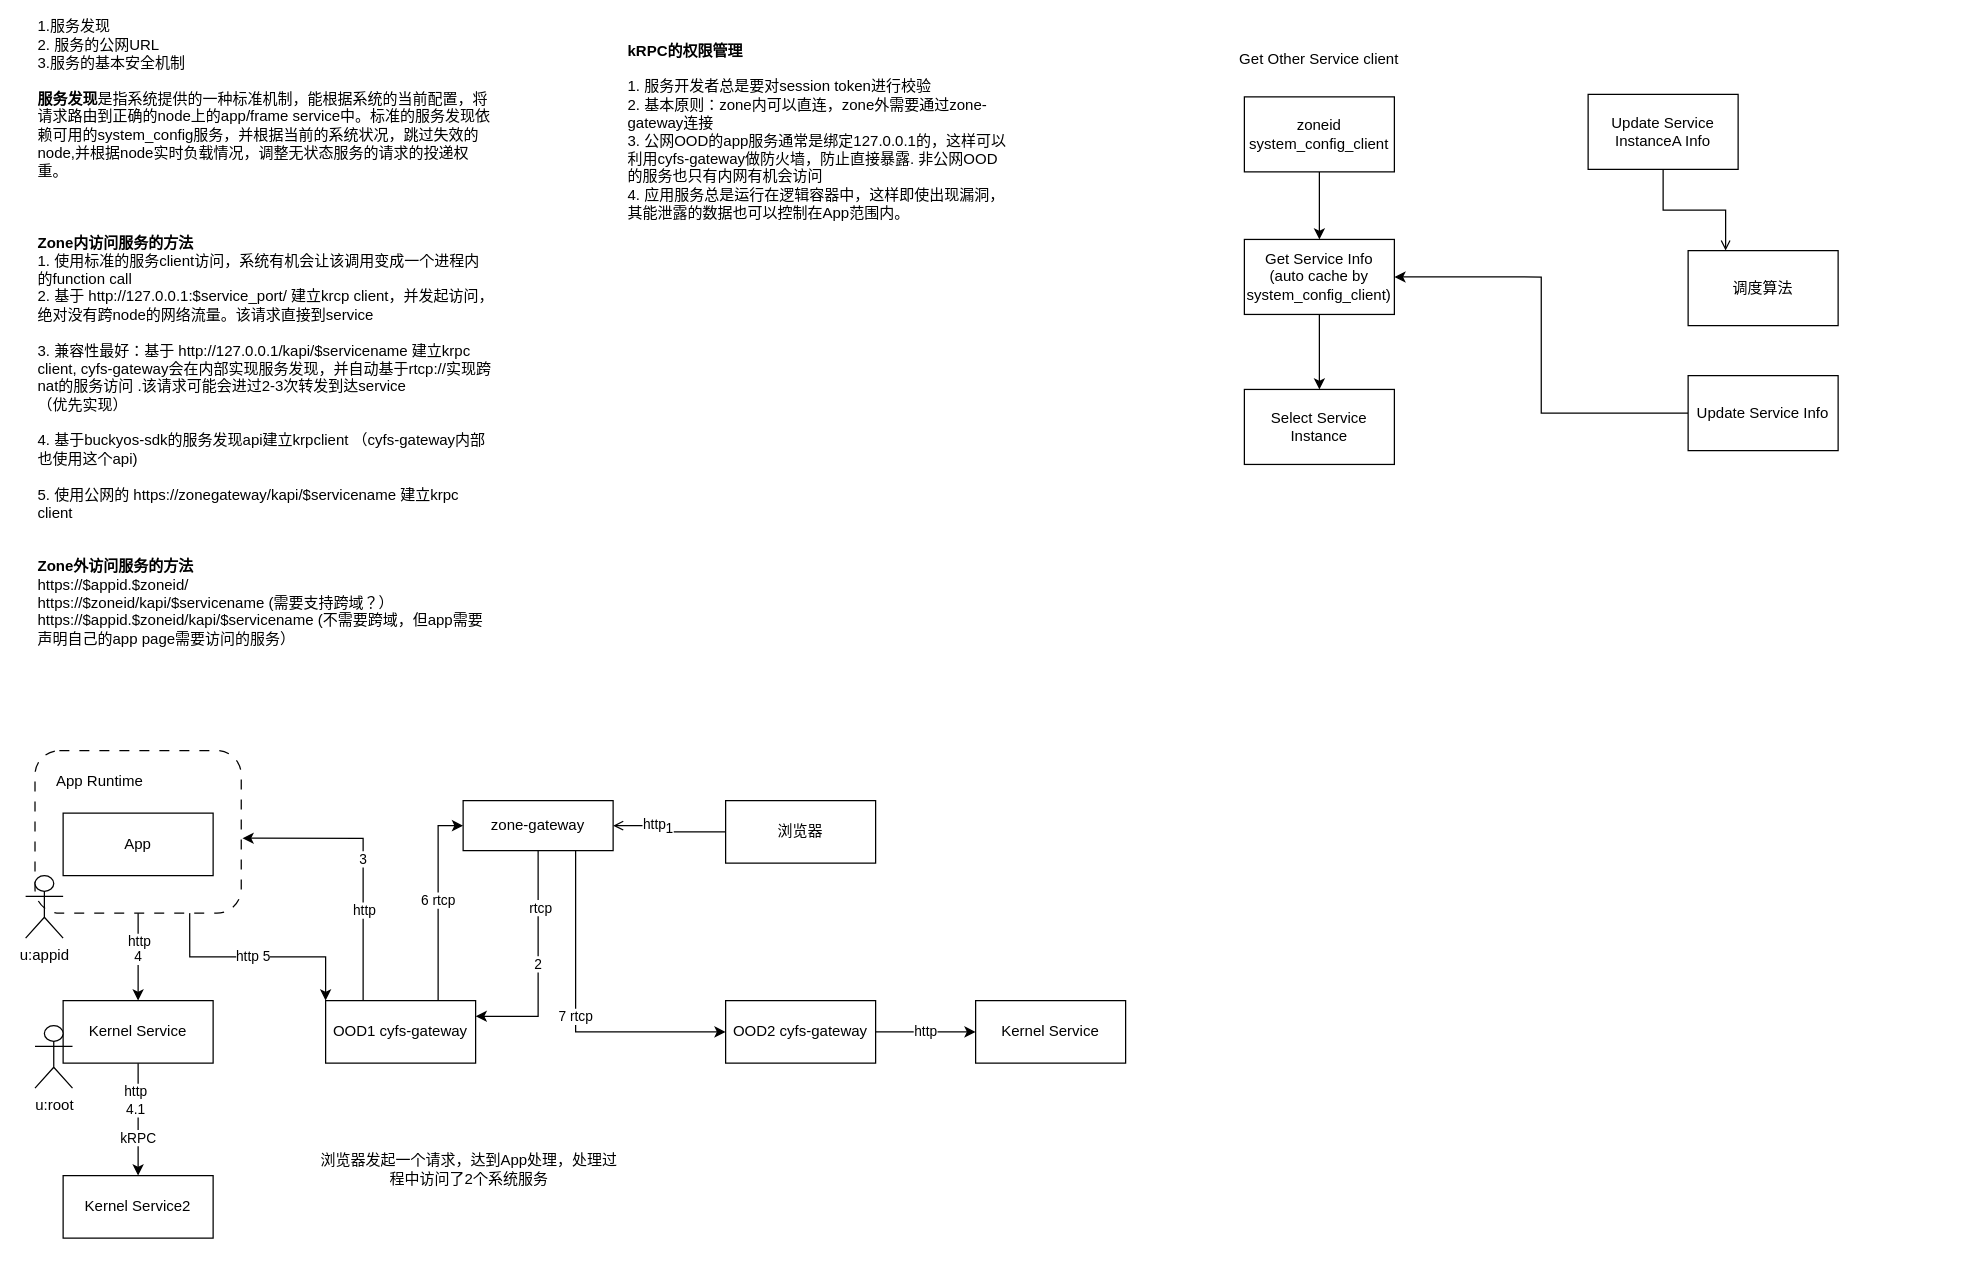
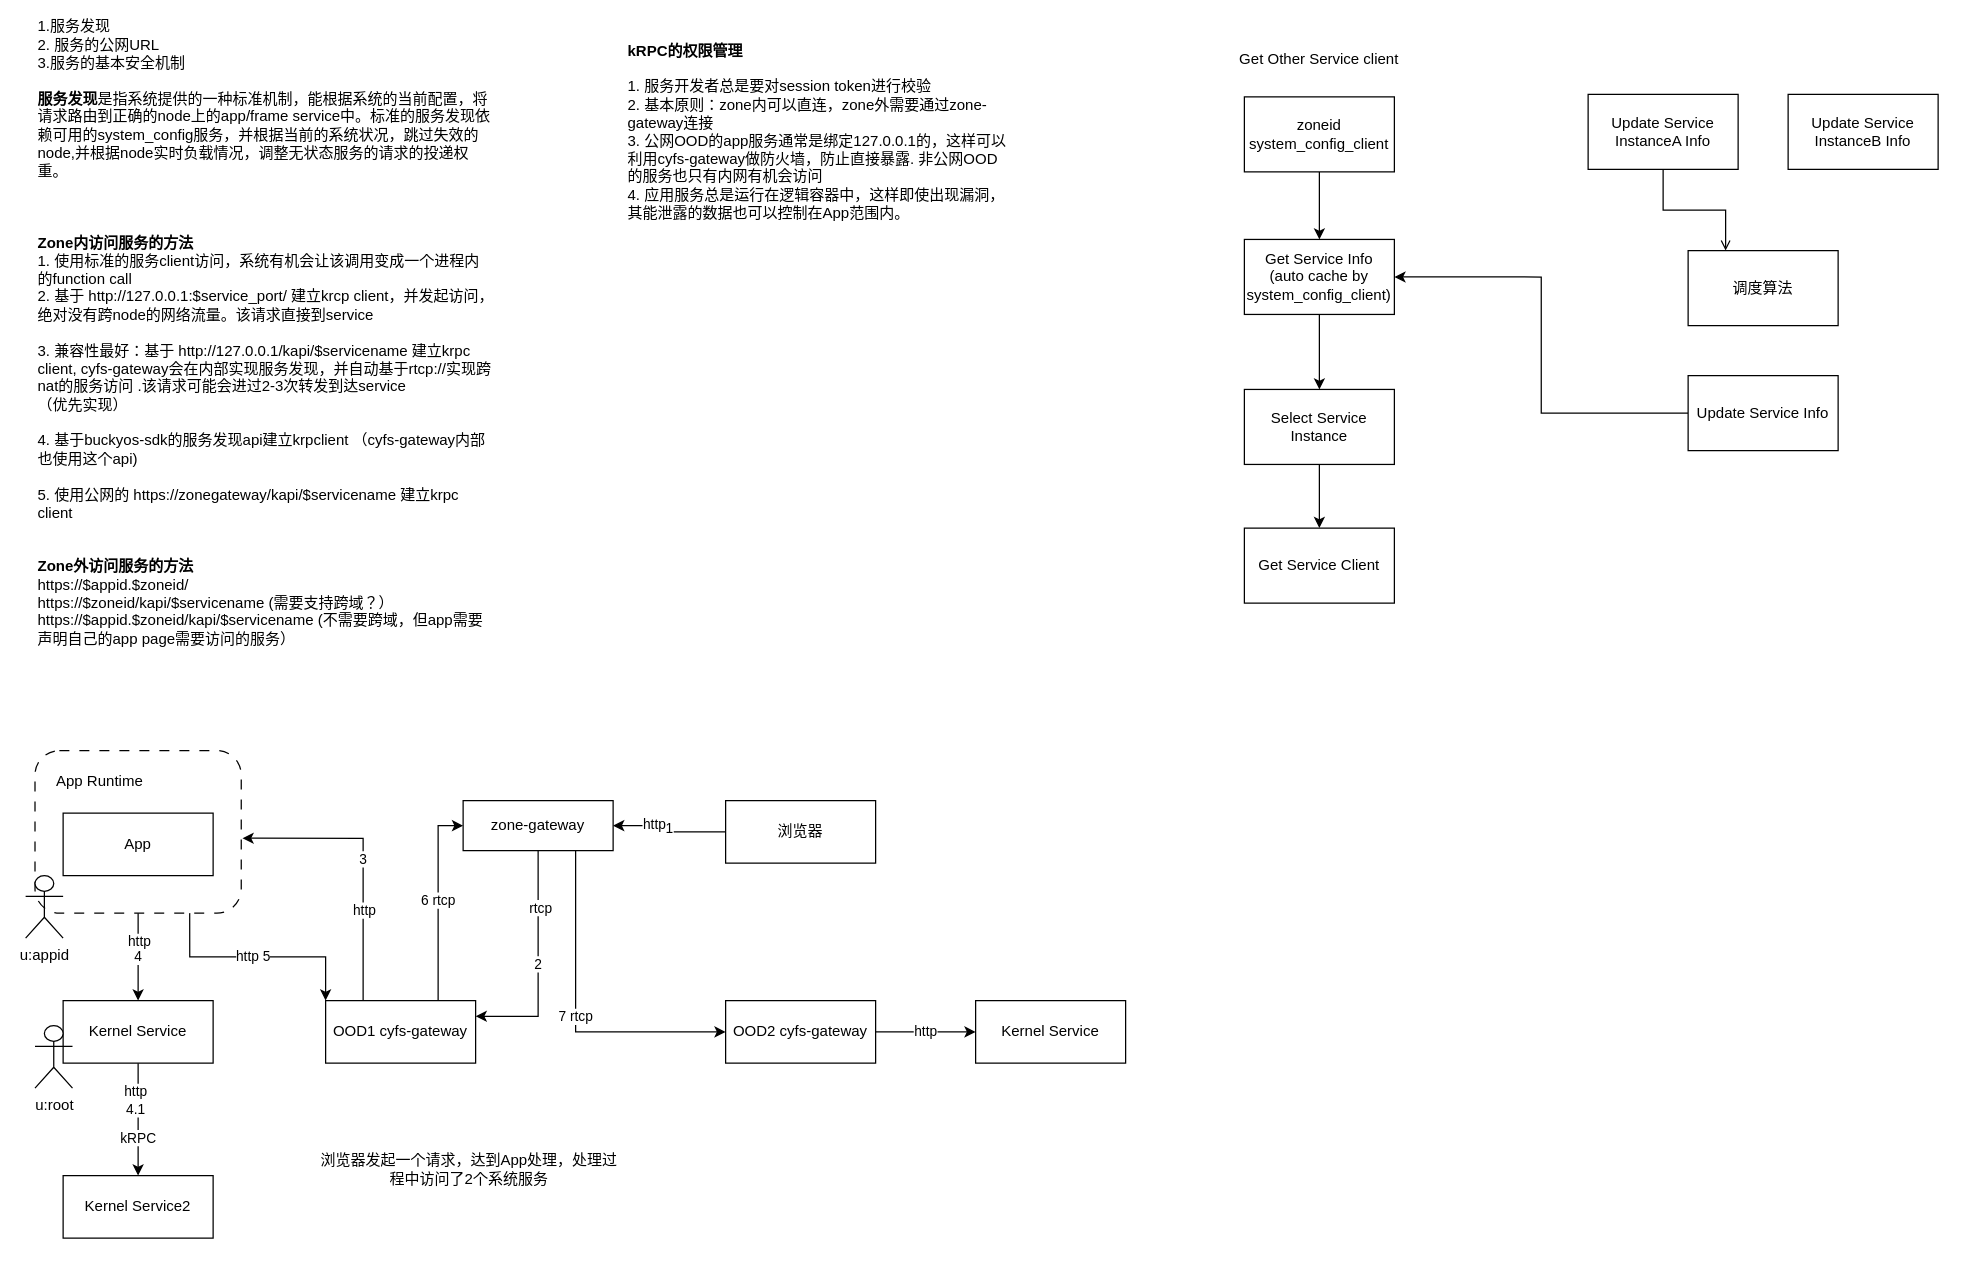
node "Update Service InstanceB Info": added
edge "Select Service Instance" -> "Get Service Client": added
node "Get Service Client": added
edge "浏览器" -> "zone-gateway": arrowhead open -> classic
